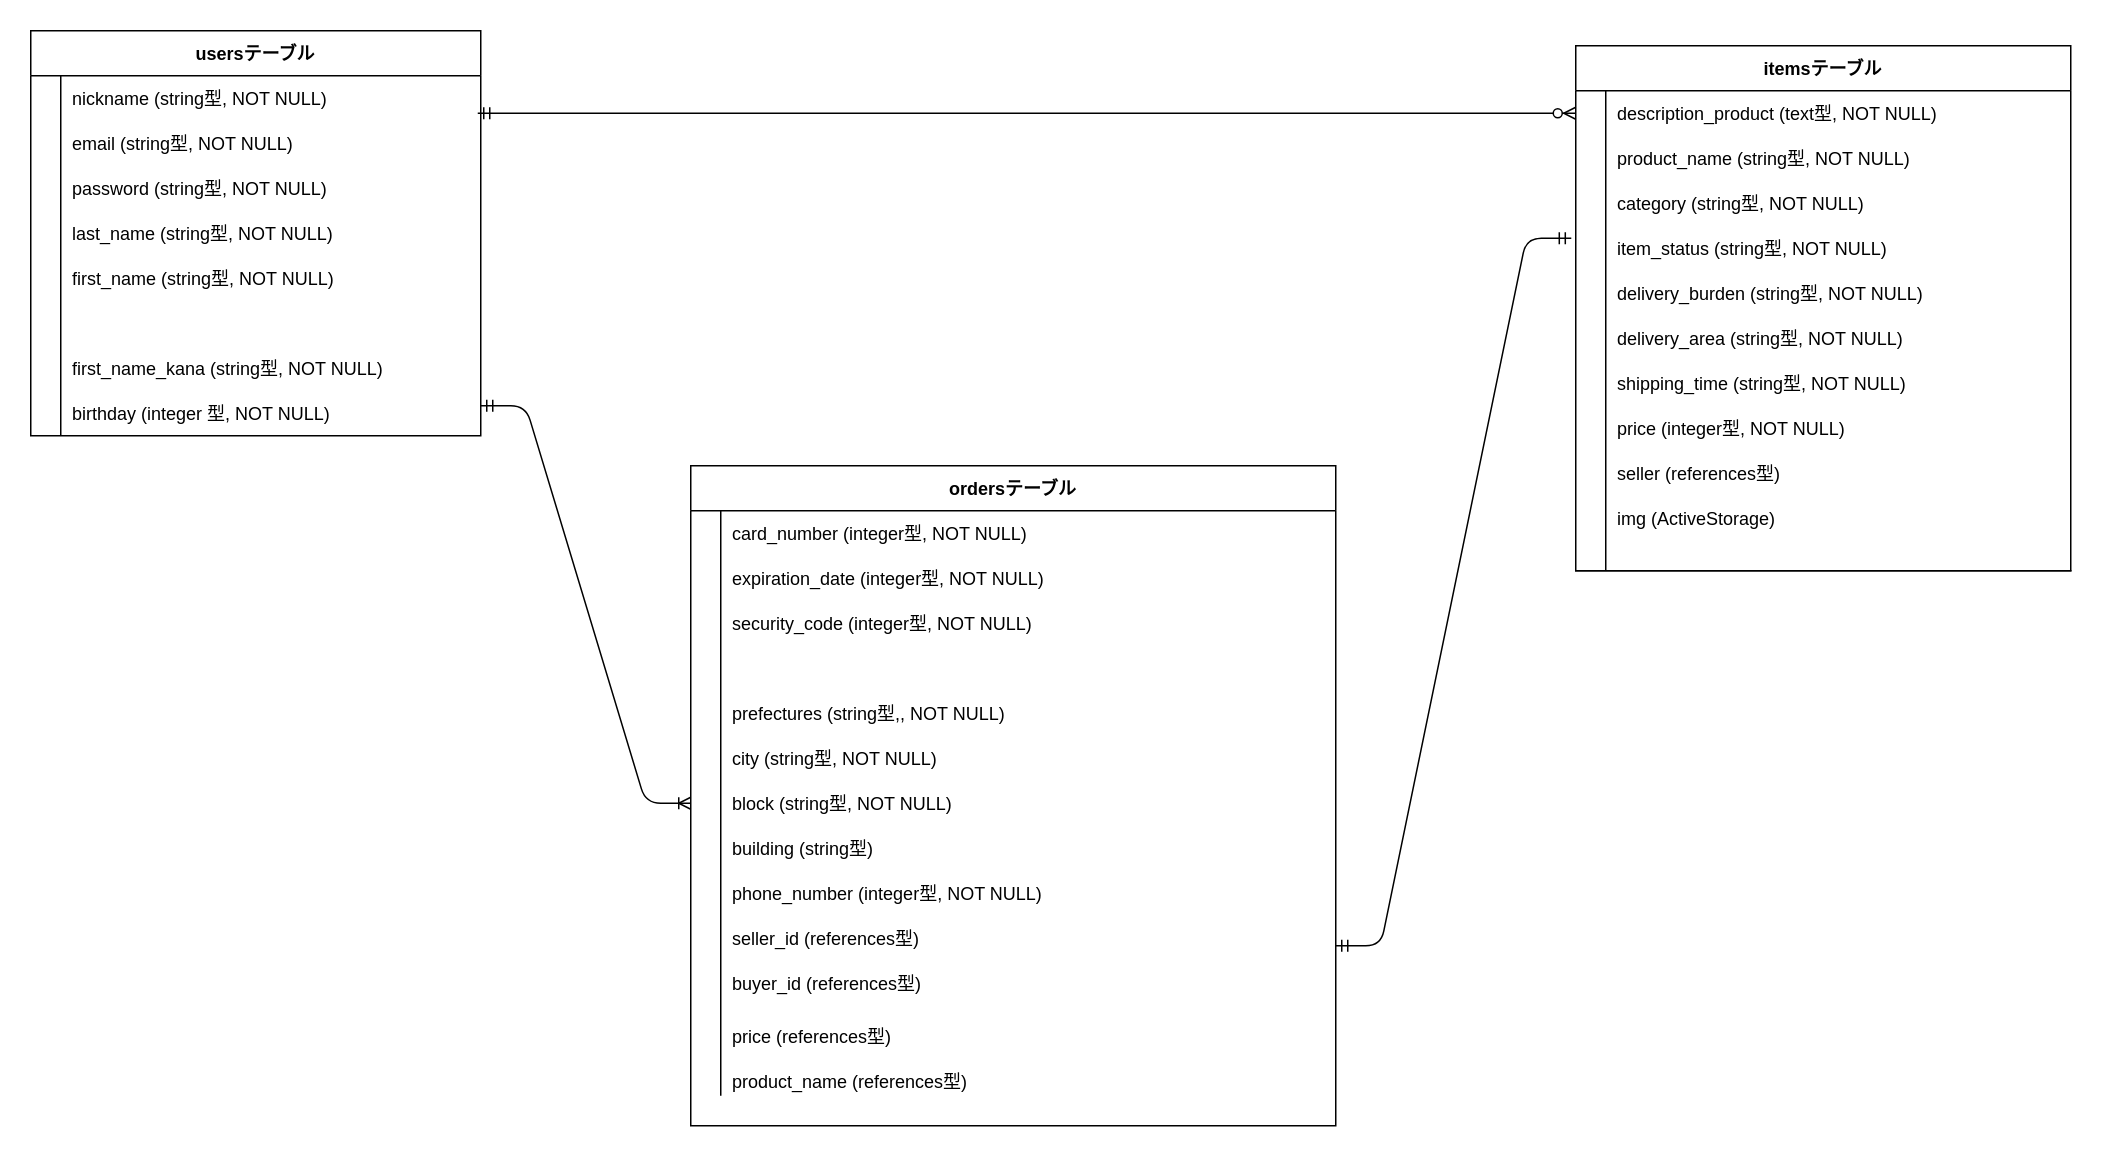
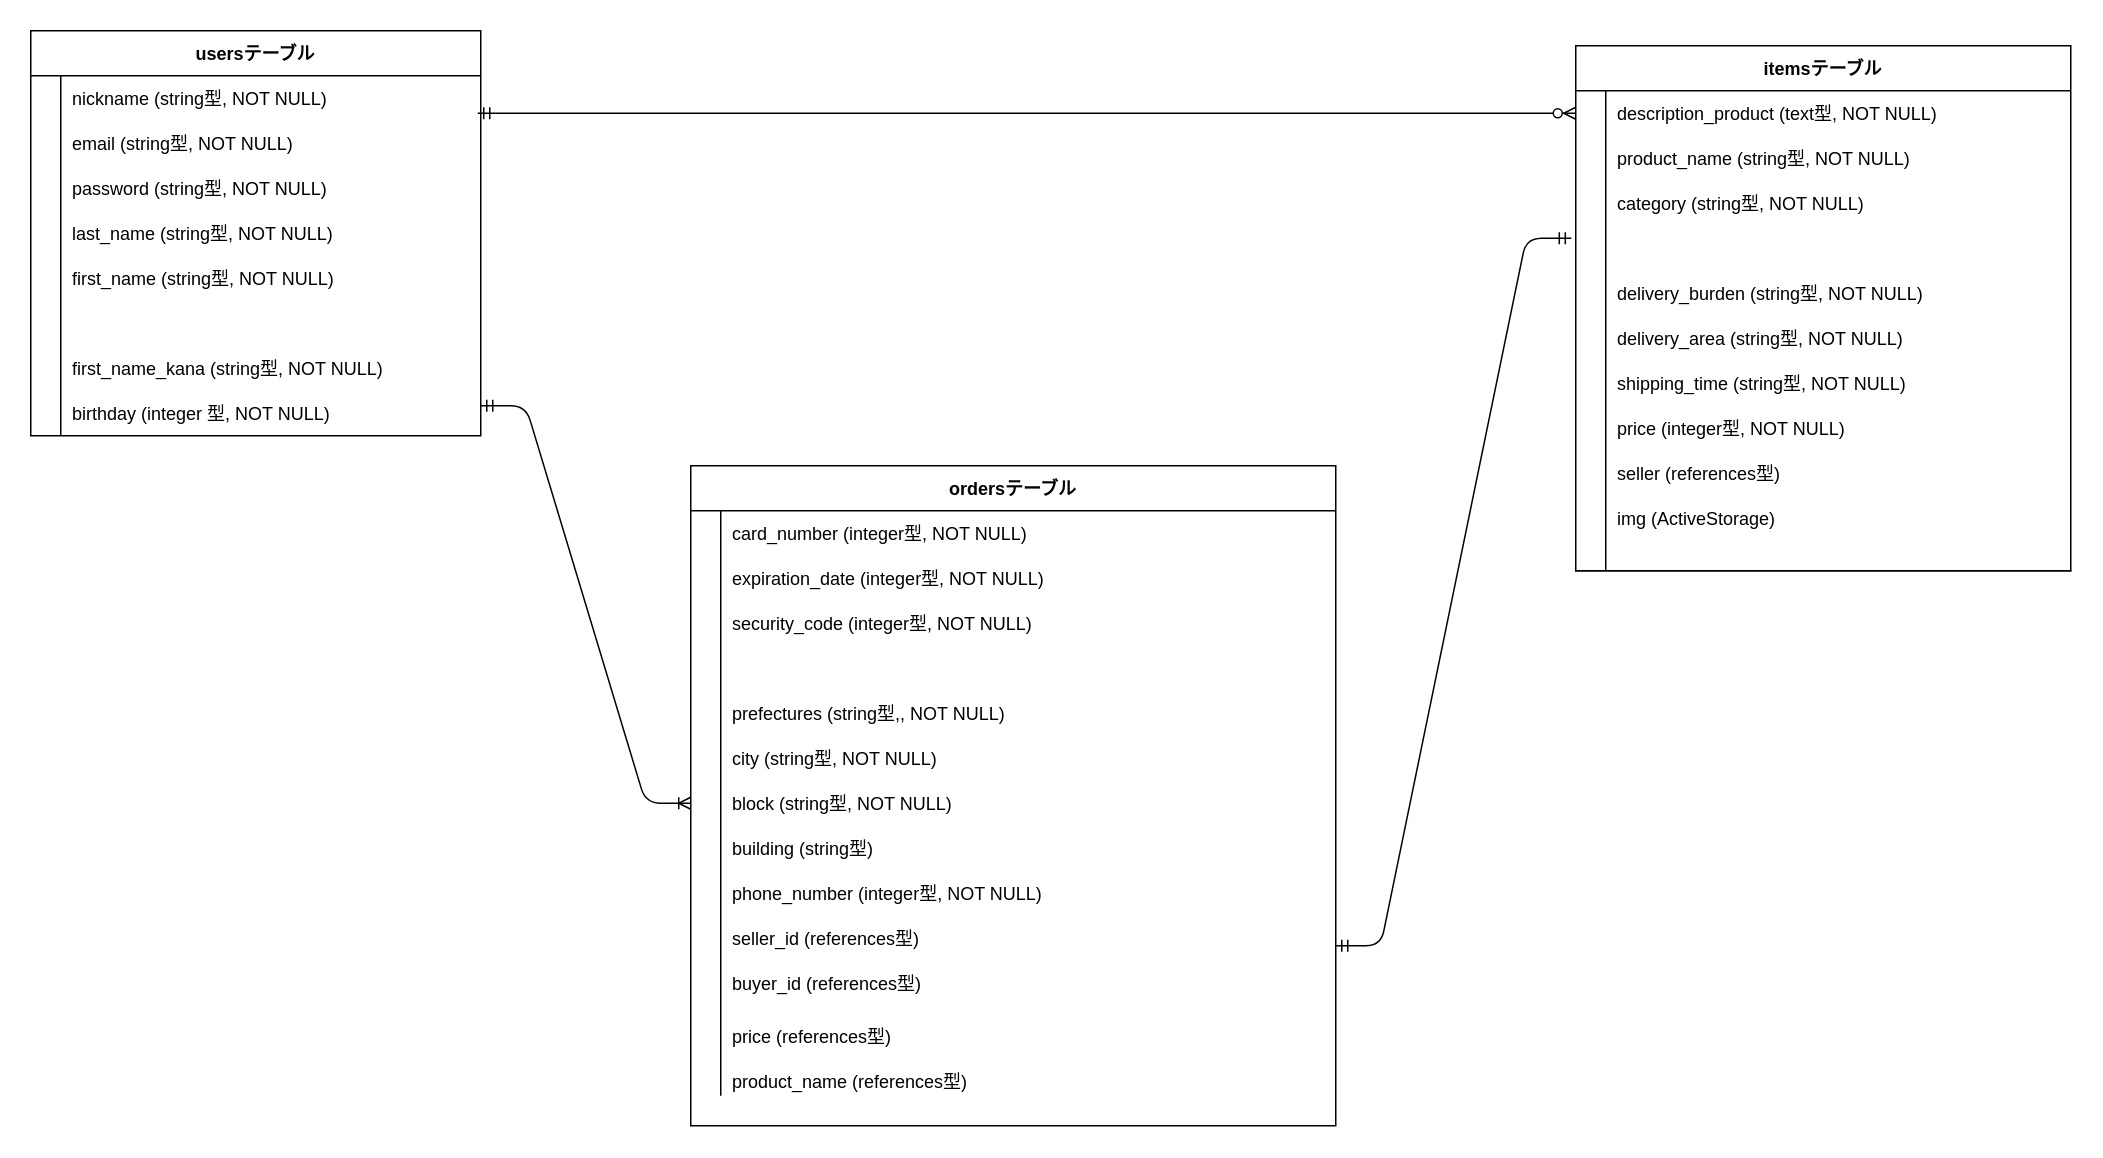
node "item_status (string型, NOT NULL)": removed
